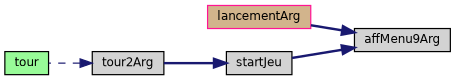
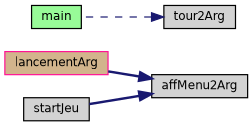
node "affMenu9Arg": label "affMenu9Arg" -> "affMenu2Arg"
node "tour": label "tour" -> "main"
edge "tour2Arg" -> "startJeu": removed
